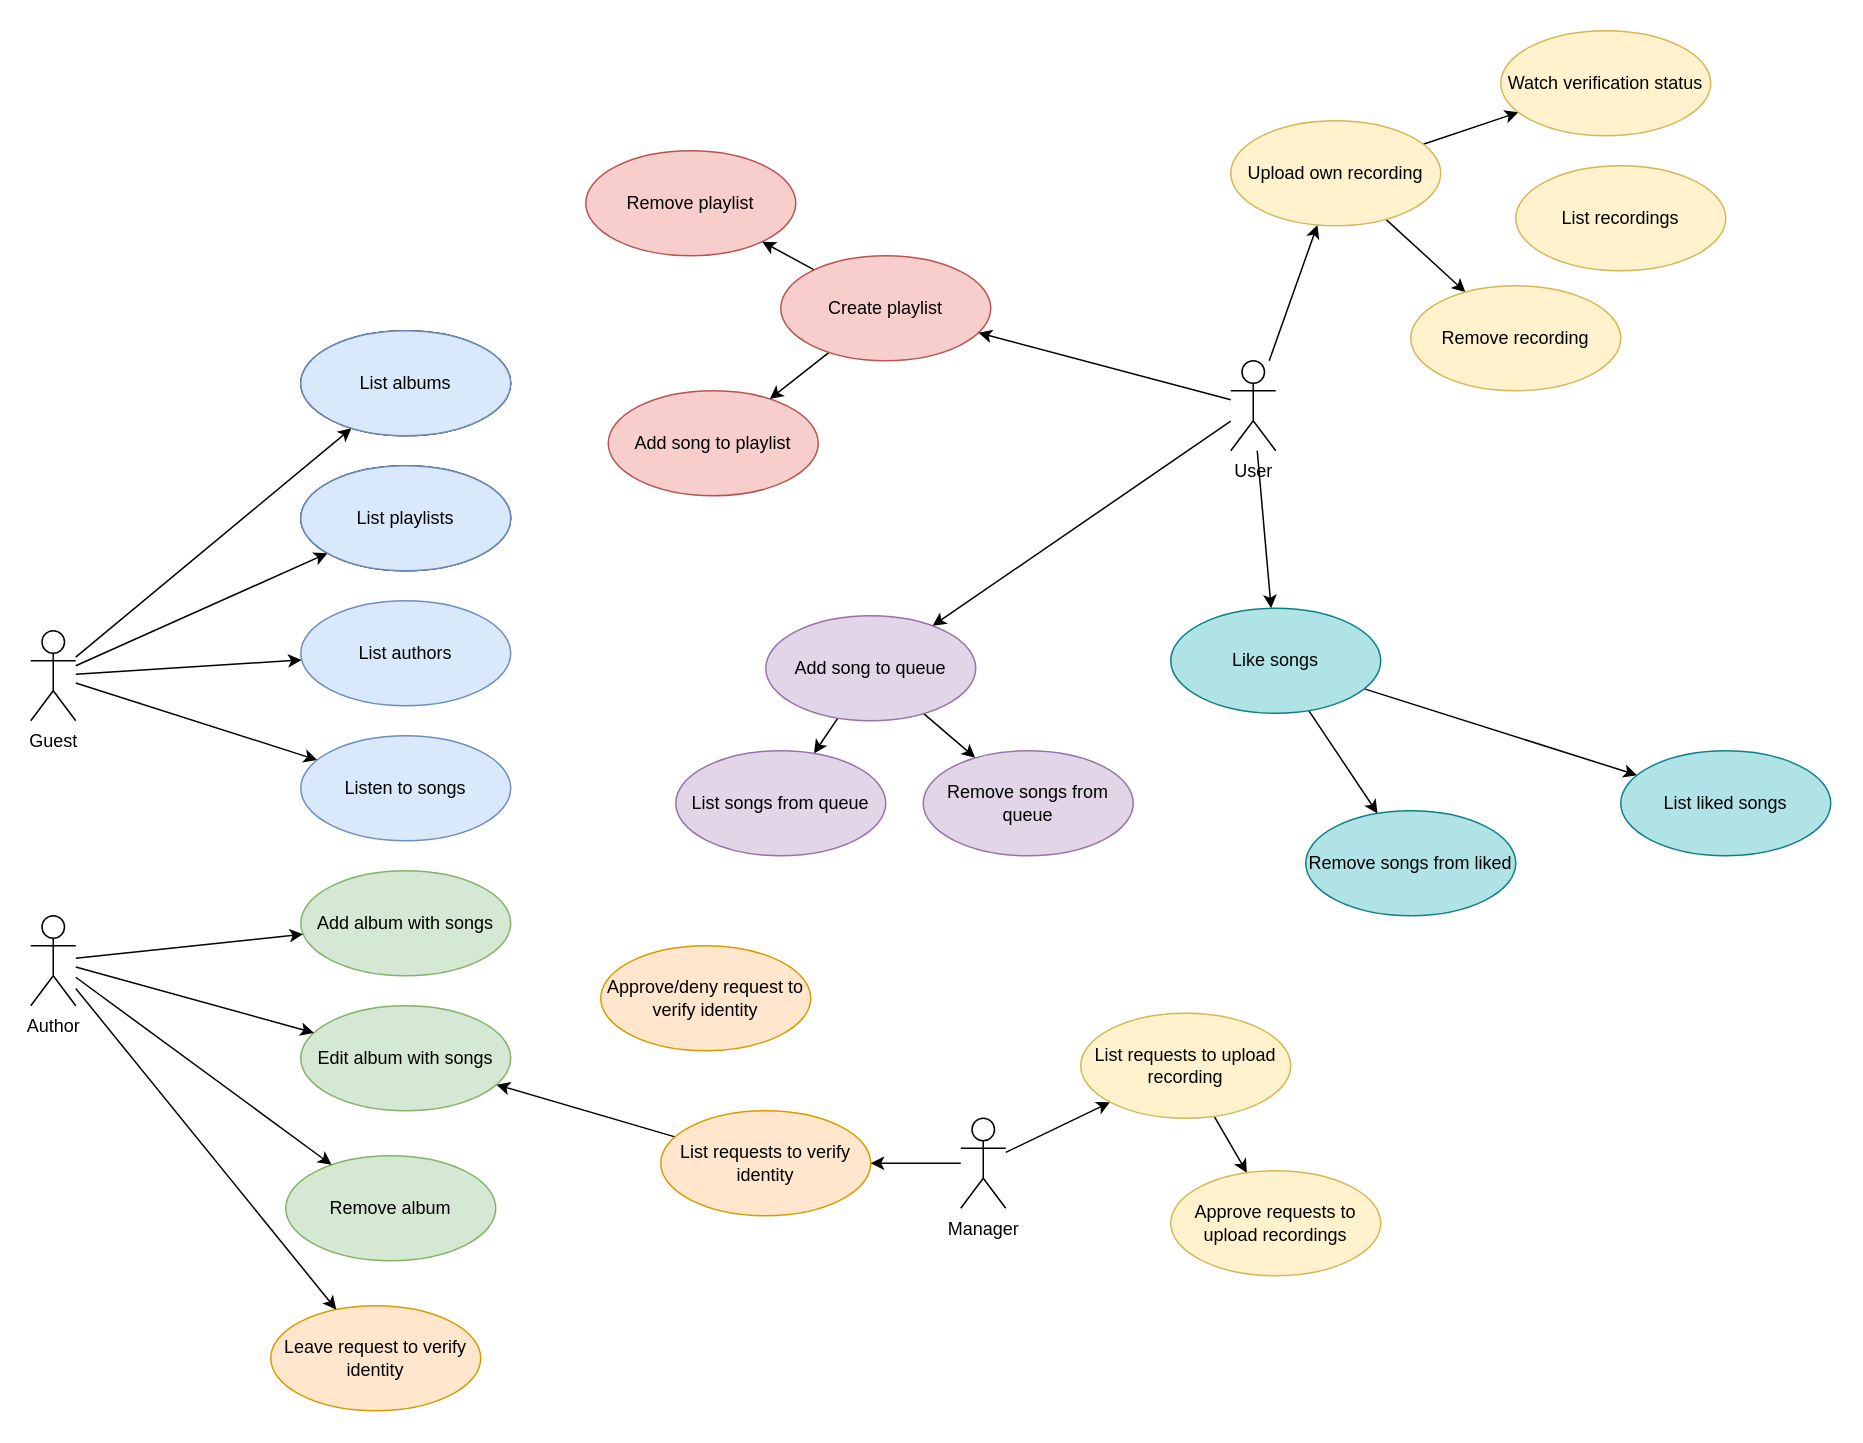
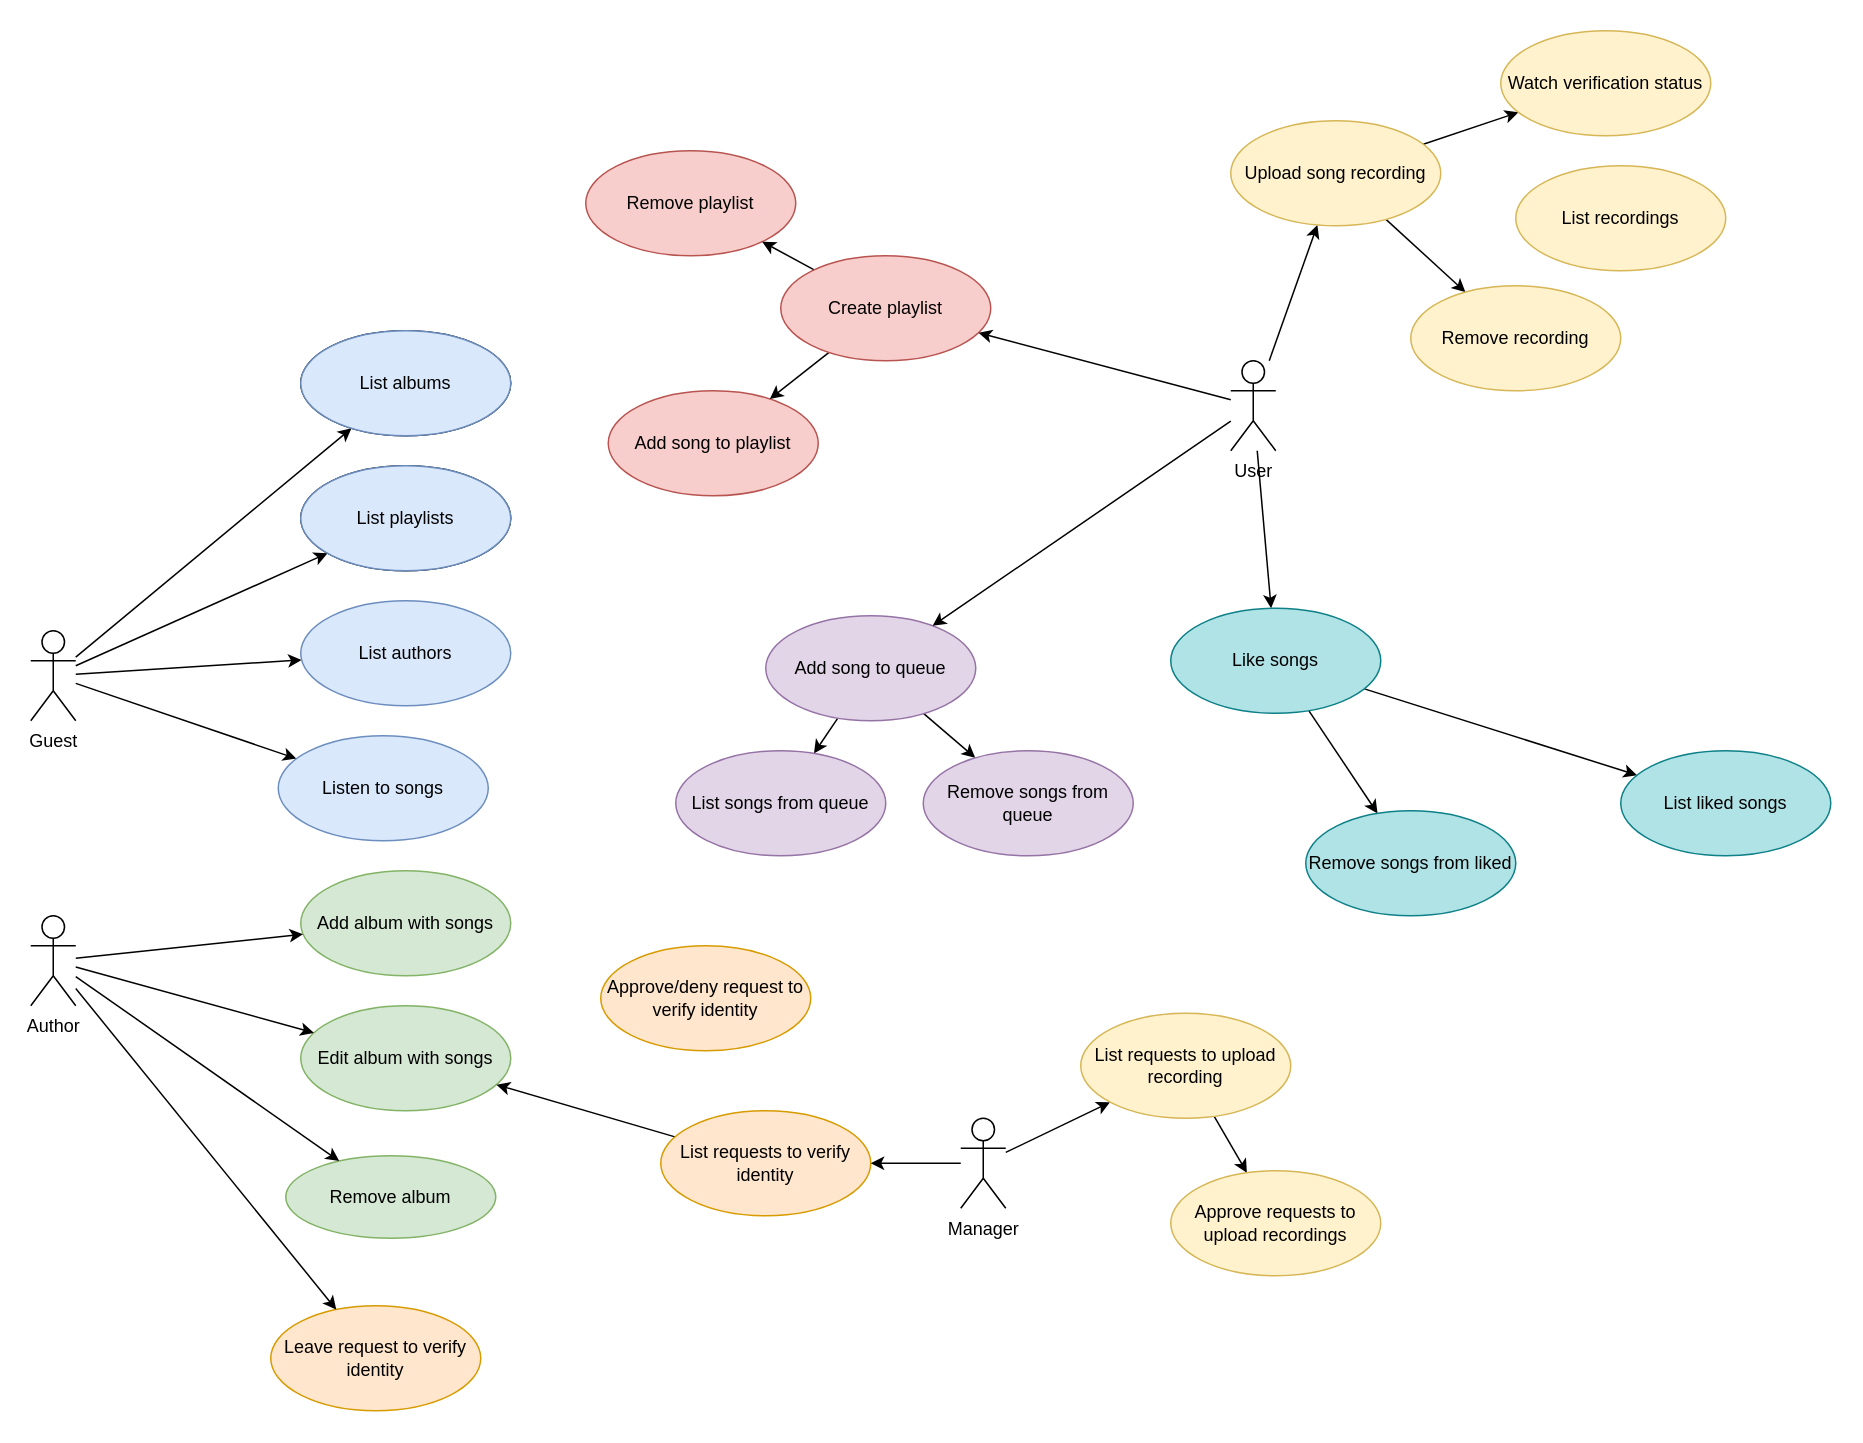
node "Upload own recording": label "Upload own recording" -> "Upload song recording"
node "Listen to songs": moved (406, 788) -> (383, 788)
node "Remove album": size 210x105 -> 210x83
